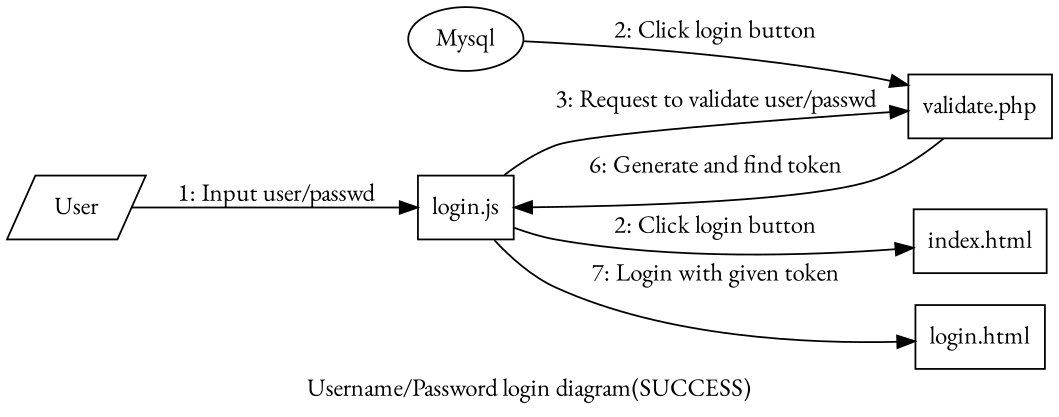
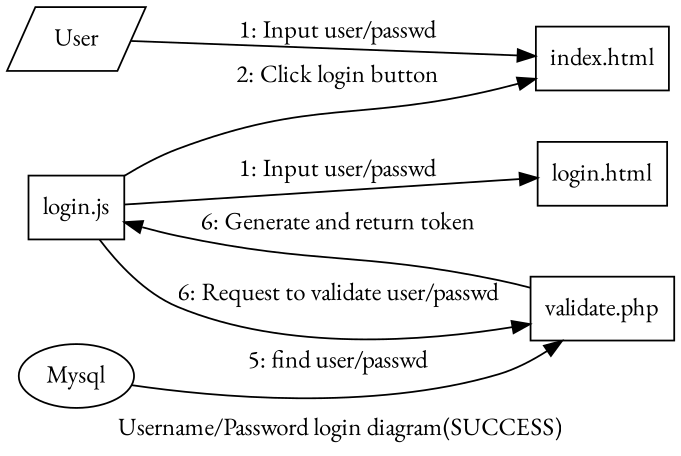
edge "Mysql" -> "validate.php": label "2: Click login button" -> "5: find user/passwd"
edge "login.js" -> "validate.php": label "3: Request to validate user/passwd" -> "6: Request to validate user/passwd"
edge "validate.php" -> "login.js": label "6: Generate and find token" -> "6: Generate and return token"
edge "User" -> "login.js": now "User" -> "index.html"
edge "login.js" -> "login.html": label "7: Login with given token" -> "1: Input user/passwd"
